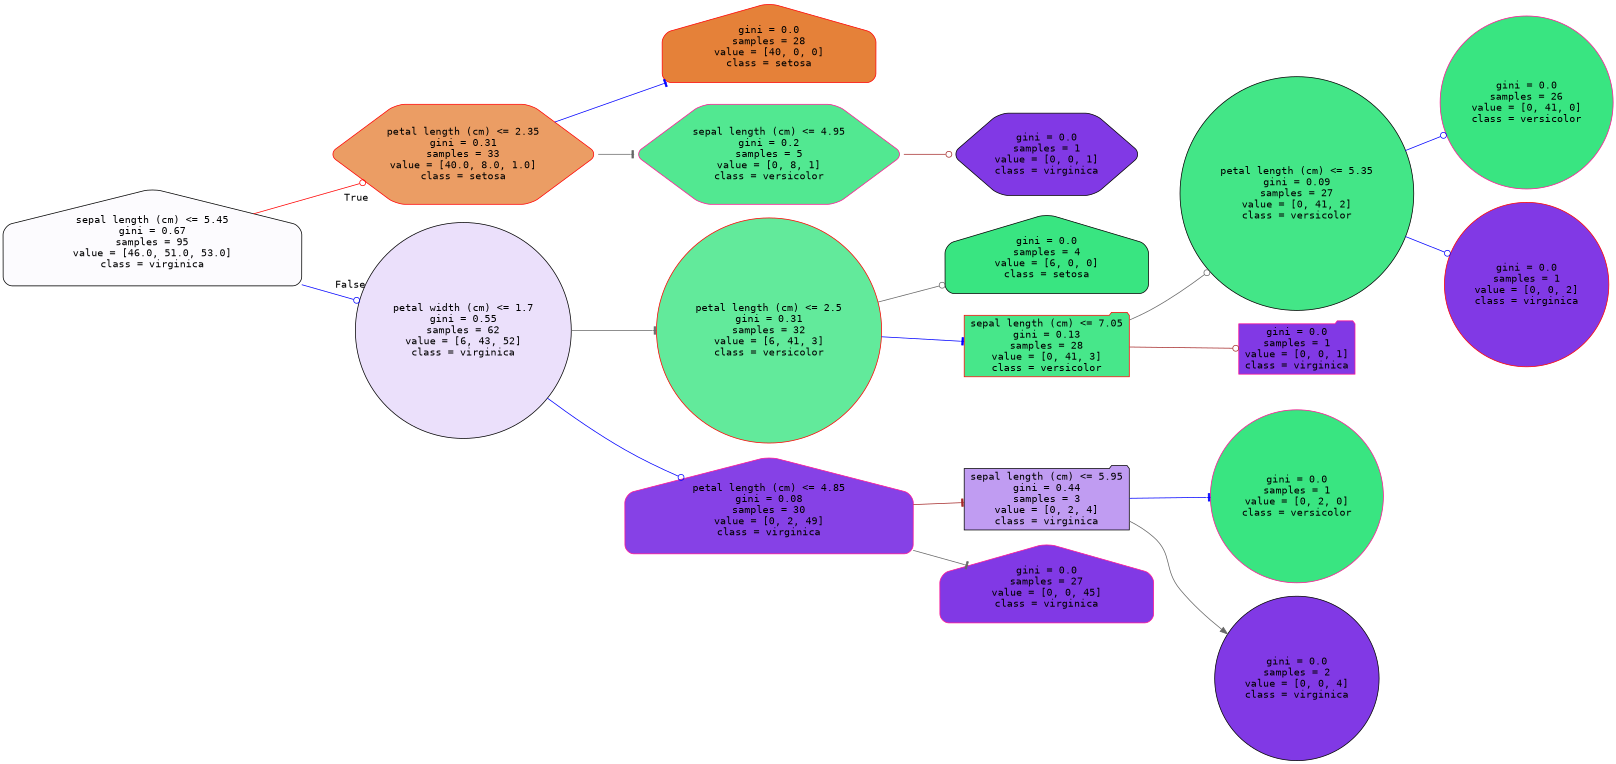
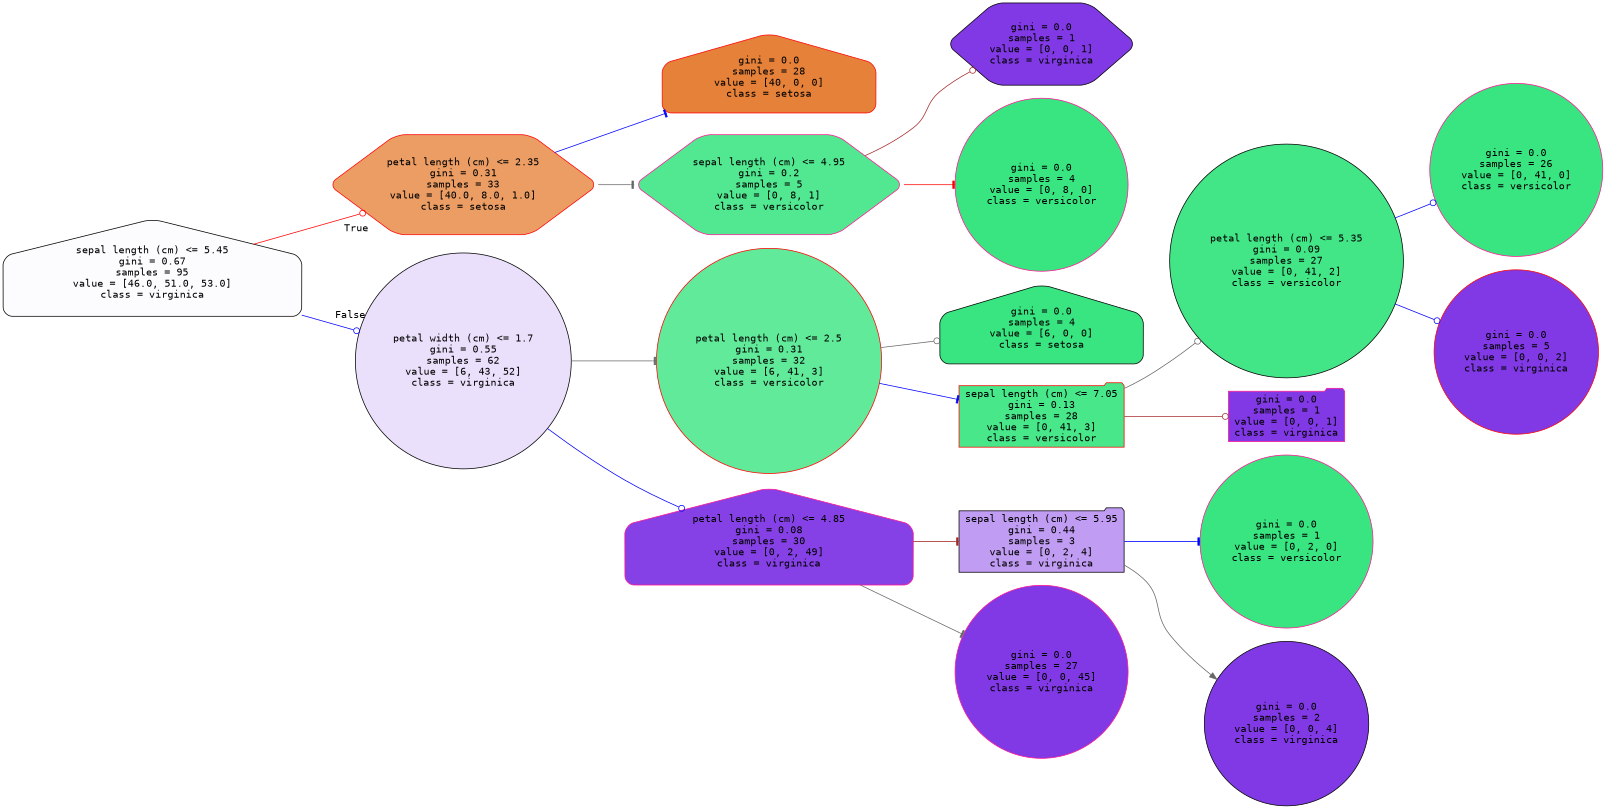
node "gini = 0.0 samples = 4 value = [0, 8, 0] class = versicolor": added
node "gini = 0.0 samples = 1 value = [0, 0, 2] class = virginica": label "gini = 0.0 samples = 1 value = [0, 0, 2] class = virginica" -> "gini = 0.0 samples = 5 value = [0, 0, 2] class = virginica"
node "gini = 0.0 samples = 27 value = [0, 0, 45] class = virginica": shape house -> circle
